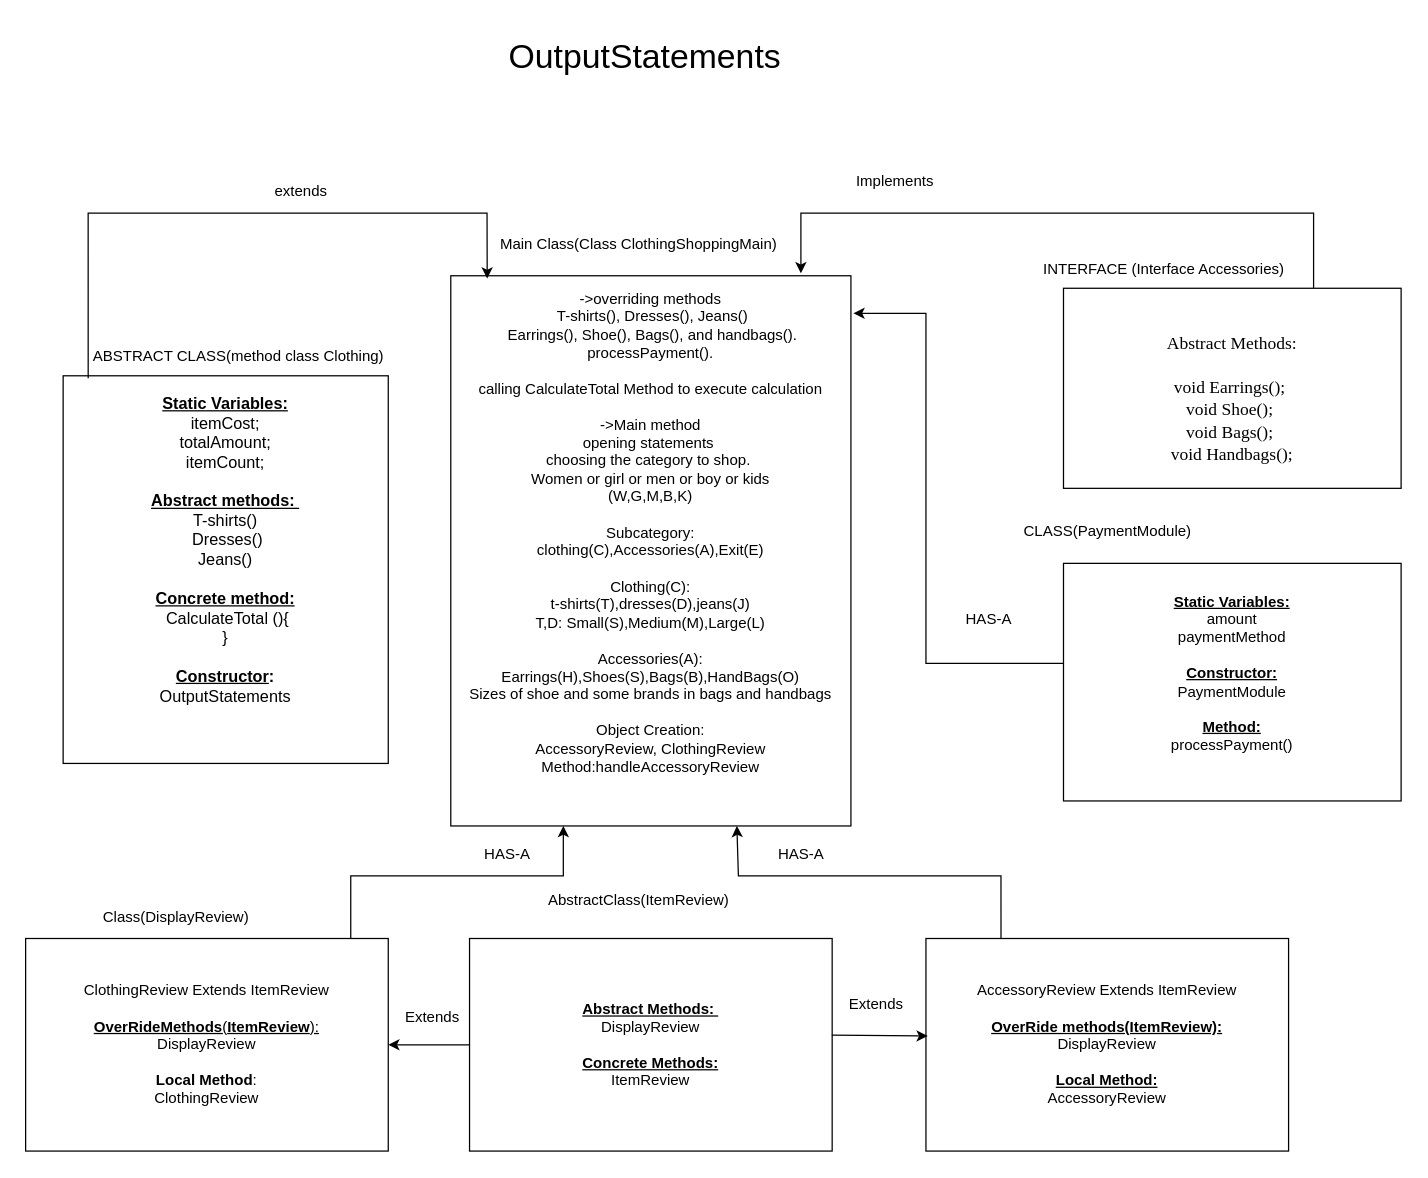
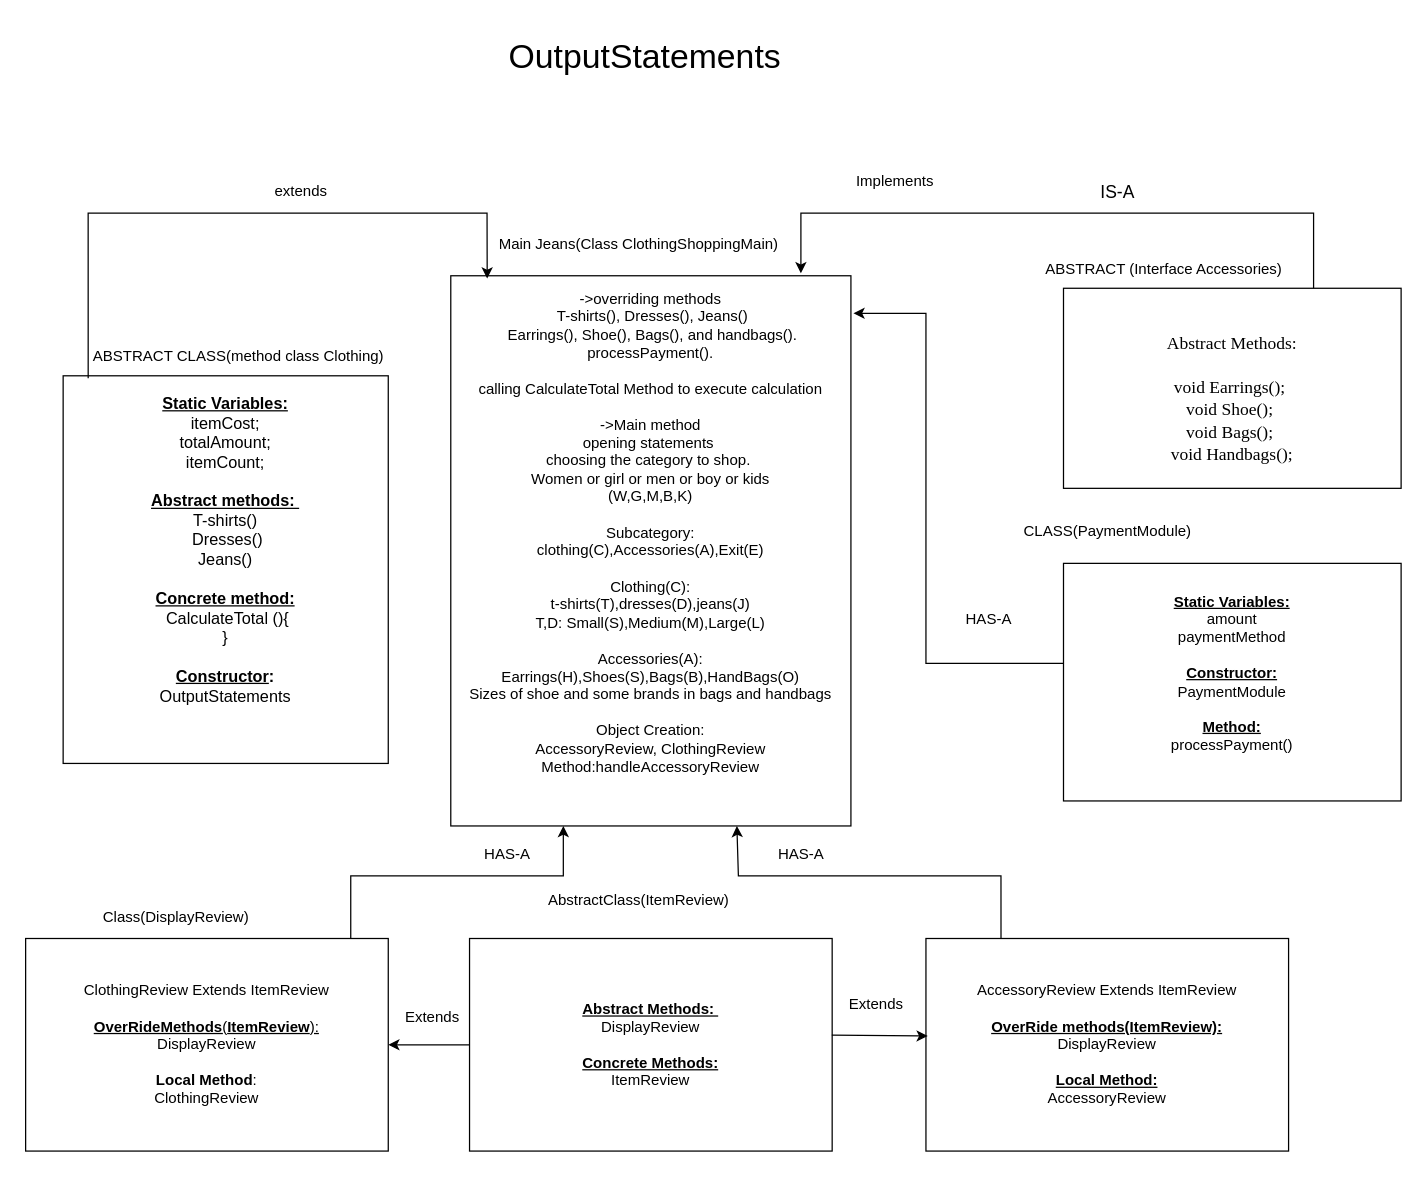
node "IS-A": added
node "Main Class(Class ClothingShoppingMain)": label "Main Class(Class ClothingShoppingMain)" -> "Main Jeans(Class ClothingShoppingMain)"
node "INTERFACE (Interface Accessories)": label "INTERFACE (Interface Accessories)" -> "ABSTRACT (Interface Accessories)"
